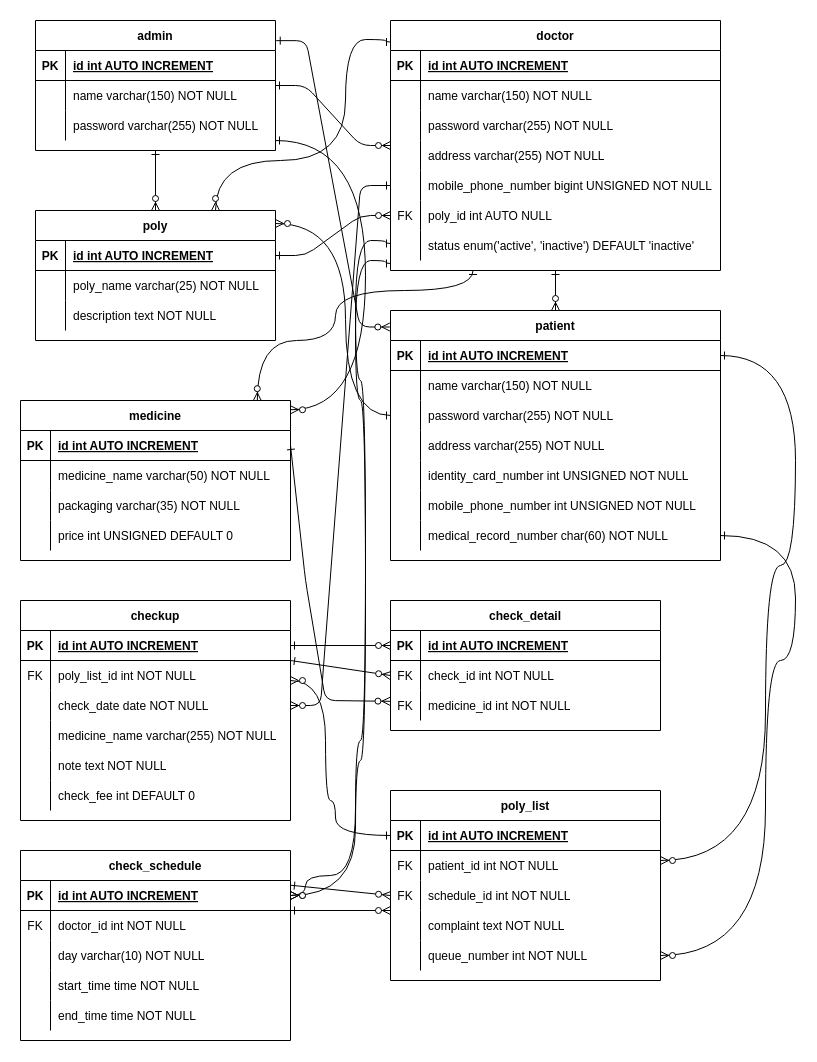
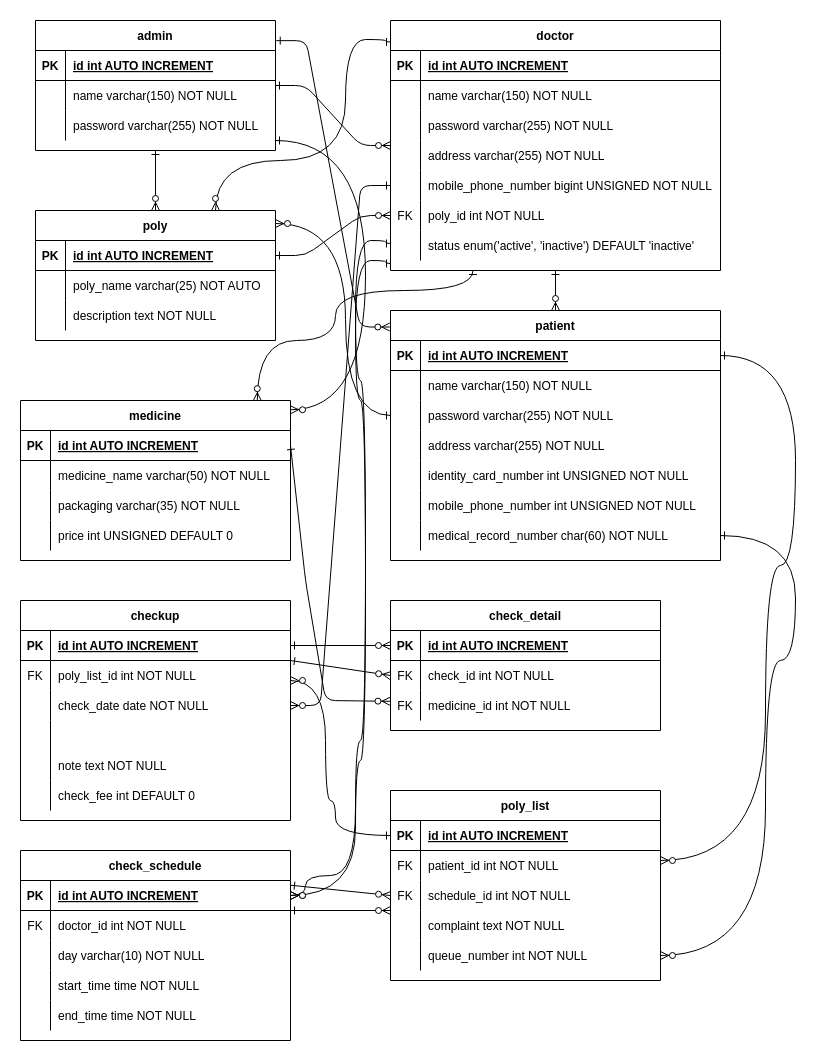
node "poly_id int AUTO NULL": label "poly_id int AUTO NULL" -> "poly_id int NOT NULL"
node "poly_name varchar(25) NOT NULL": label "poly_name varchar(25) NOT NULL" -> "poly_name varchar(25) NOT AUTO"
node "medicine_name varchar(255) NOT NULL": removed
